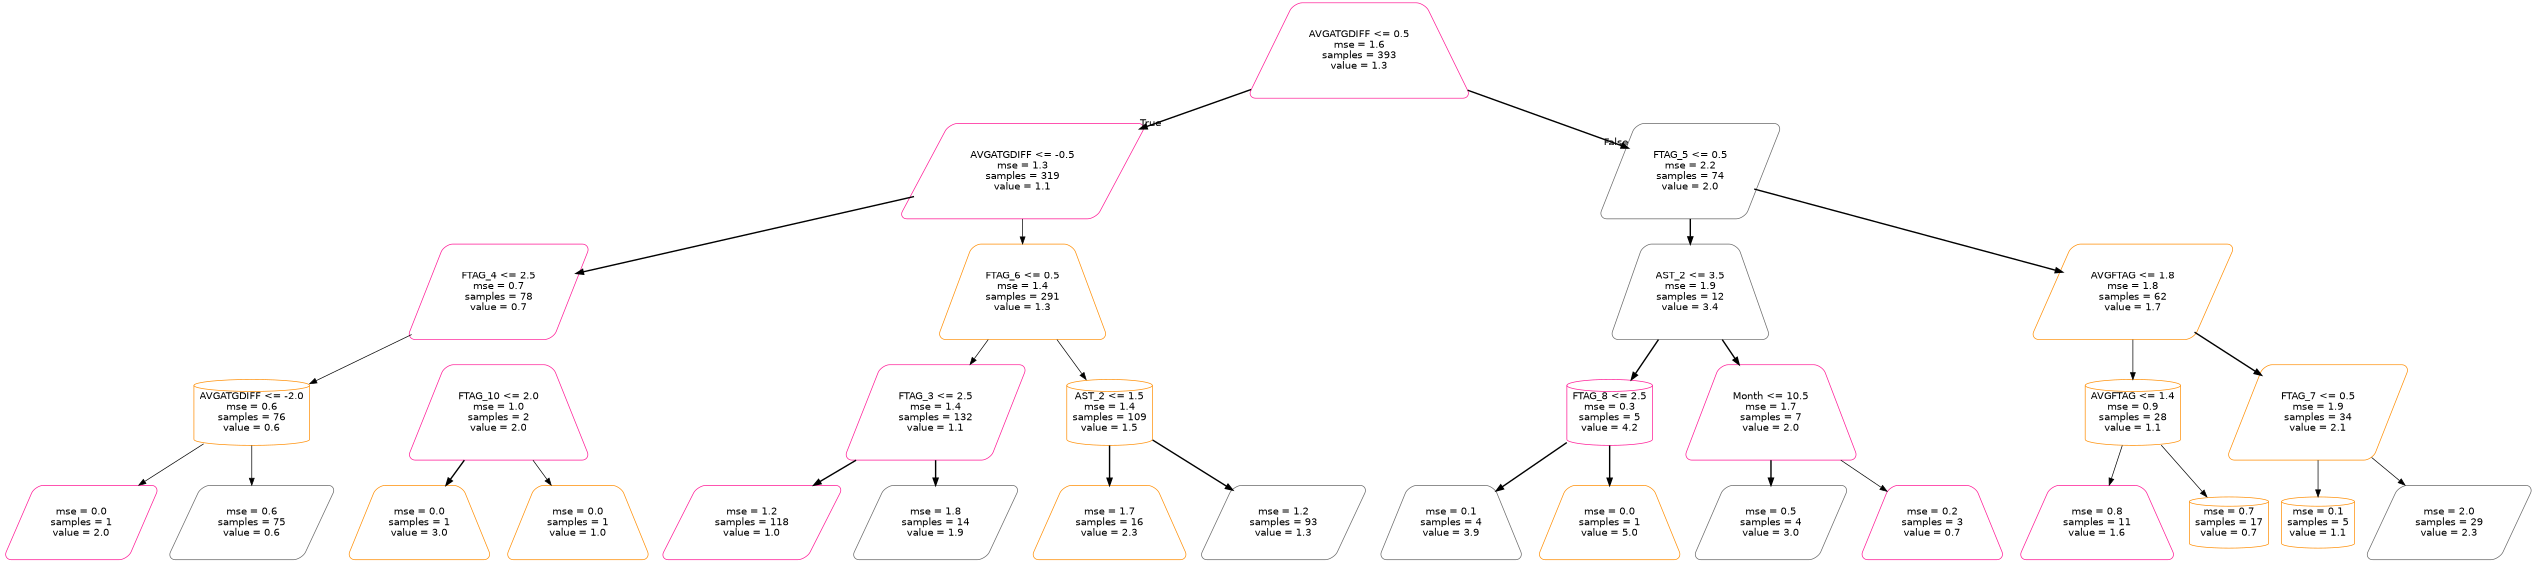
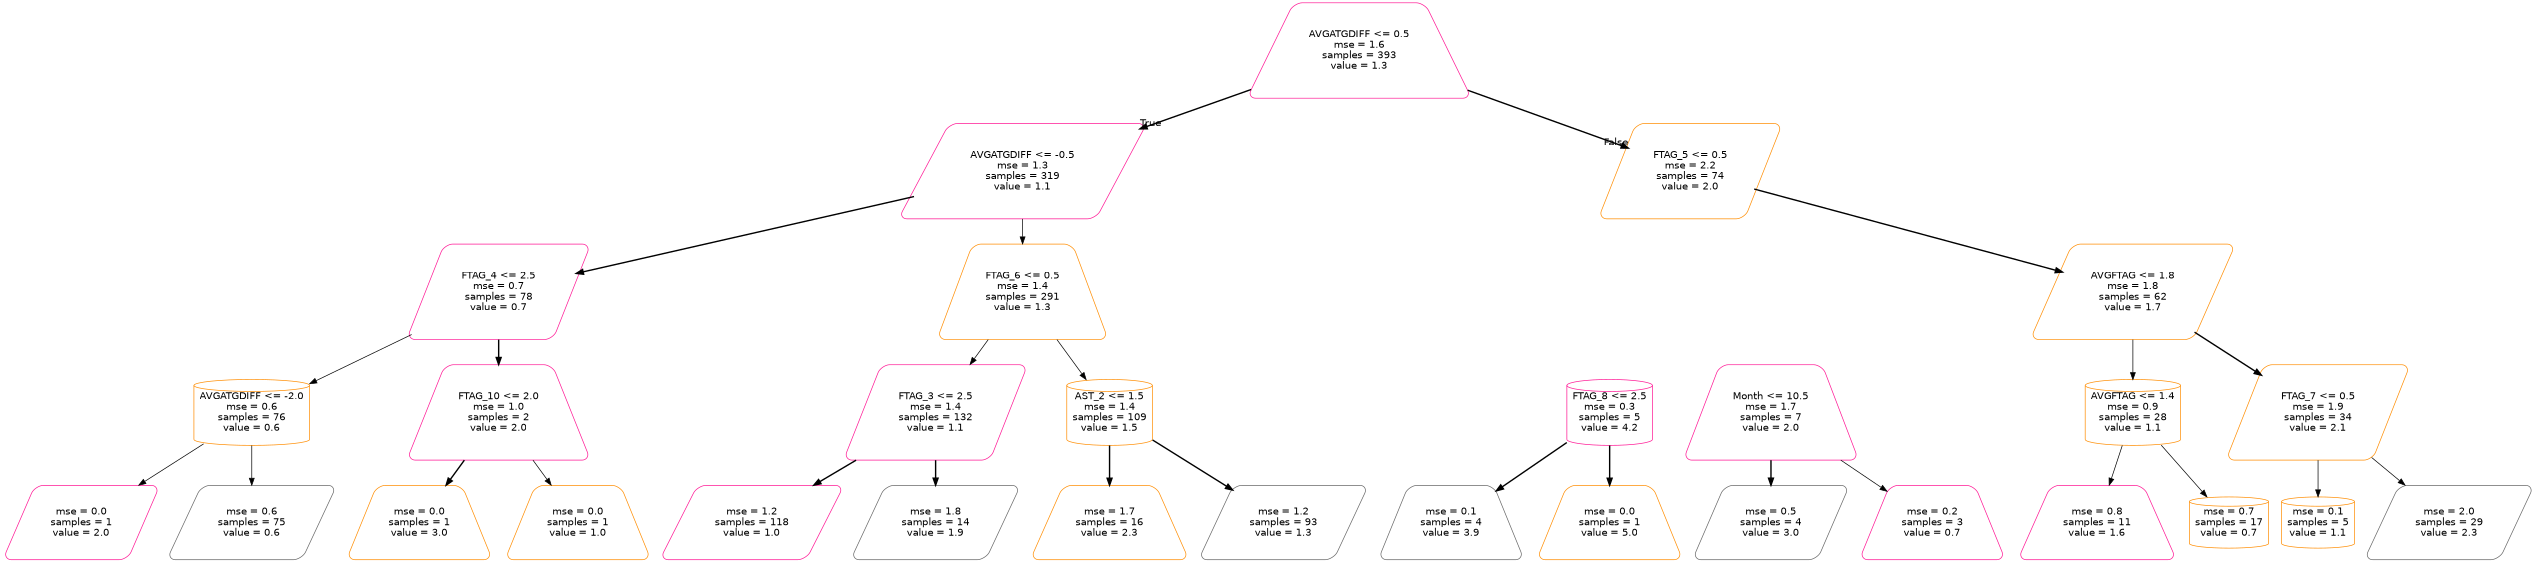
node "FTAG_5 <= 0.5 mse = 2.2 samples = 74 value = 2.0": color gray40 -> darkorange
node "AST_2 <= 3.5 mse = 1.9 samples = 12 value = 3.4": removed
edge "FTAG_4 <= 2.5 mse = 0.7 samples = 78 value = 0.7" -> "FTAG_10 <= 2.0 mse = 1.0 samples = 2 value = 2.0": added
